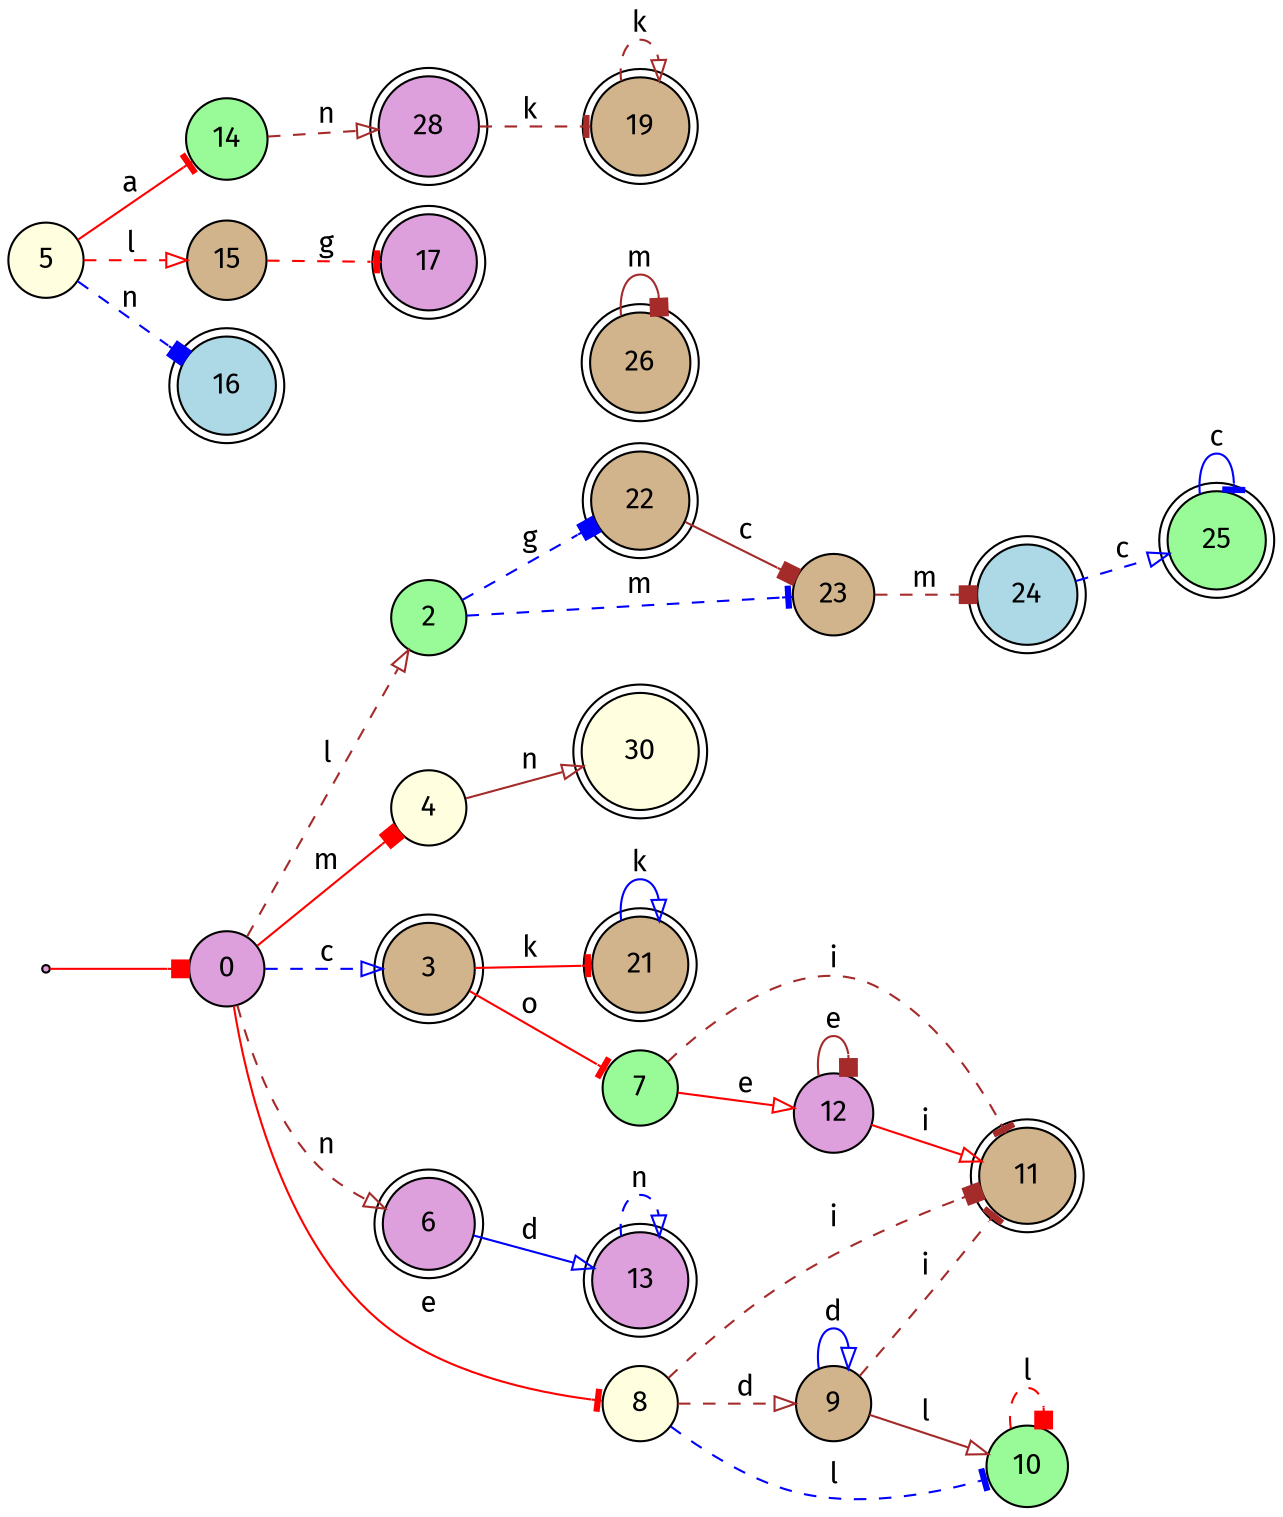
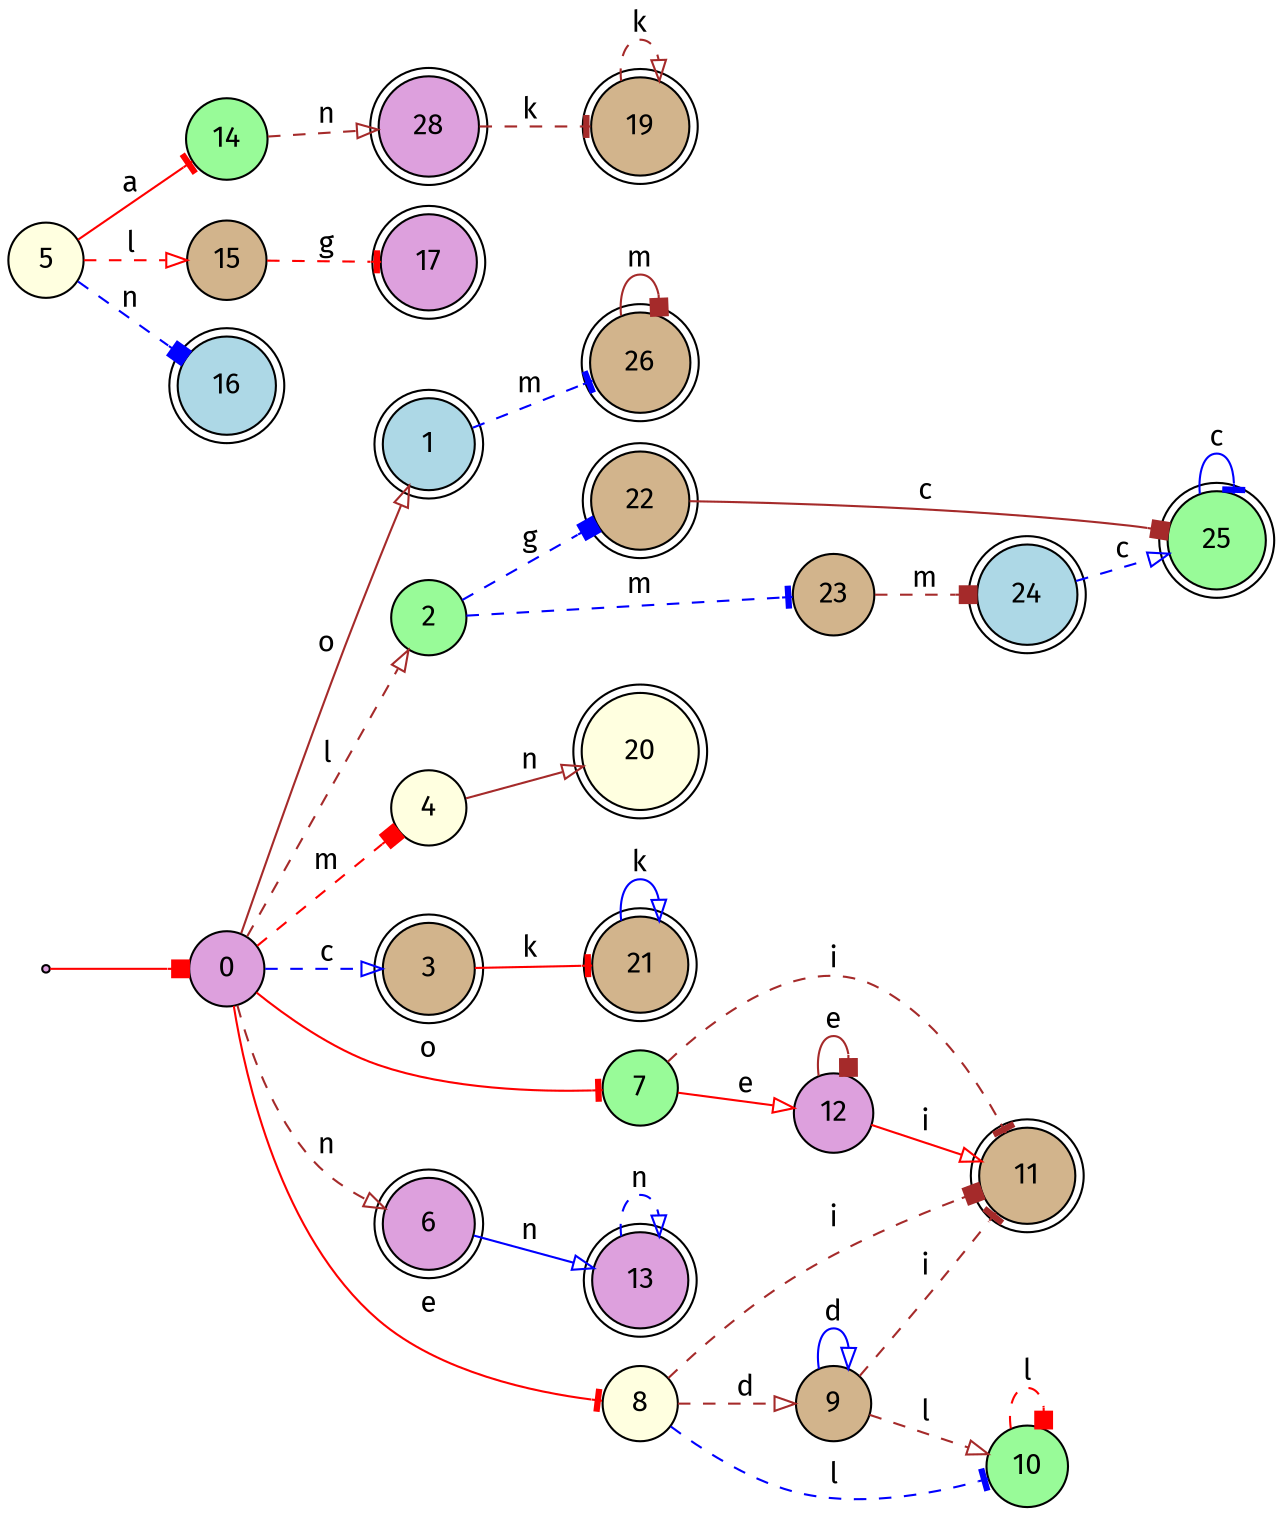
node "1": added
edge "22" -> "23": now "22" -> "25"
node "30": label "30" -> "20"
edge "0" -> "4": style solid -> dashed
edge "3" -> "7": now "0" -> "7"
edge "6" -> "13": label "d" -> "n"
edge "9" -> "10": style solid -> dashed
